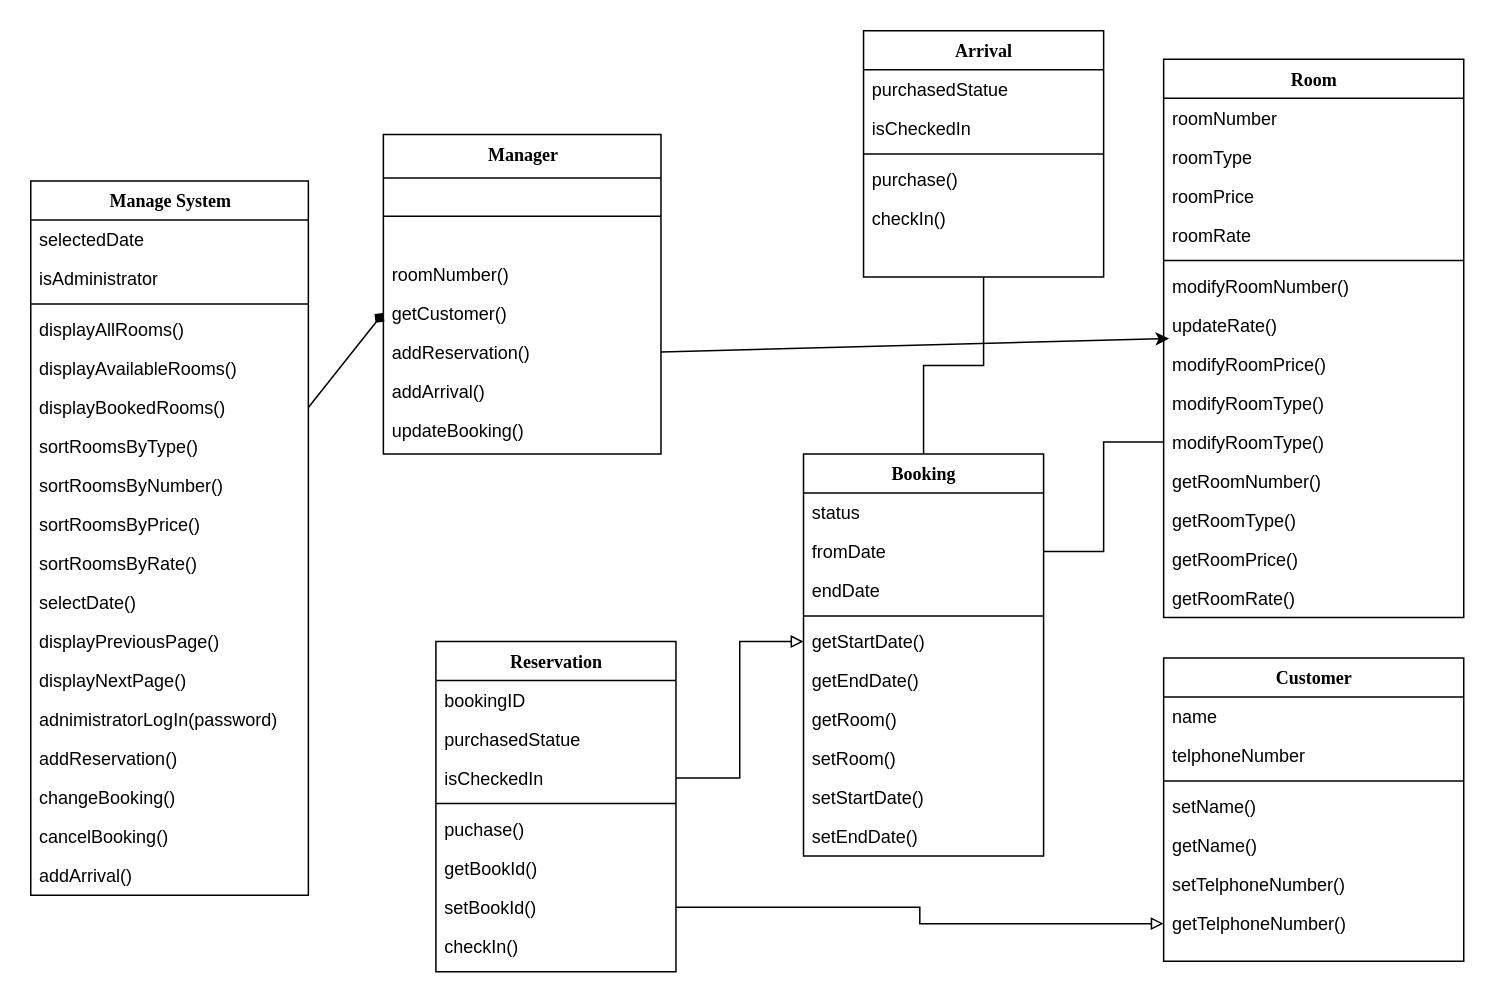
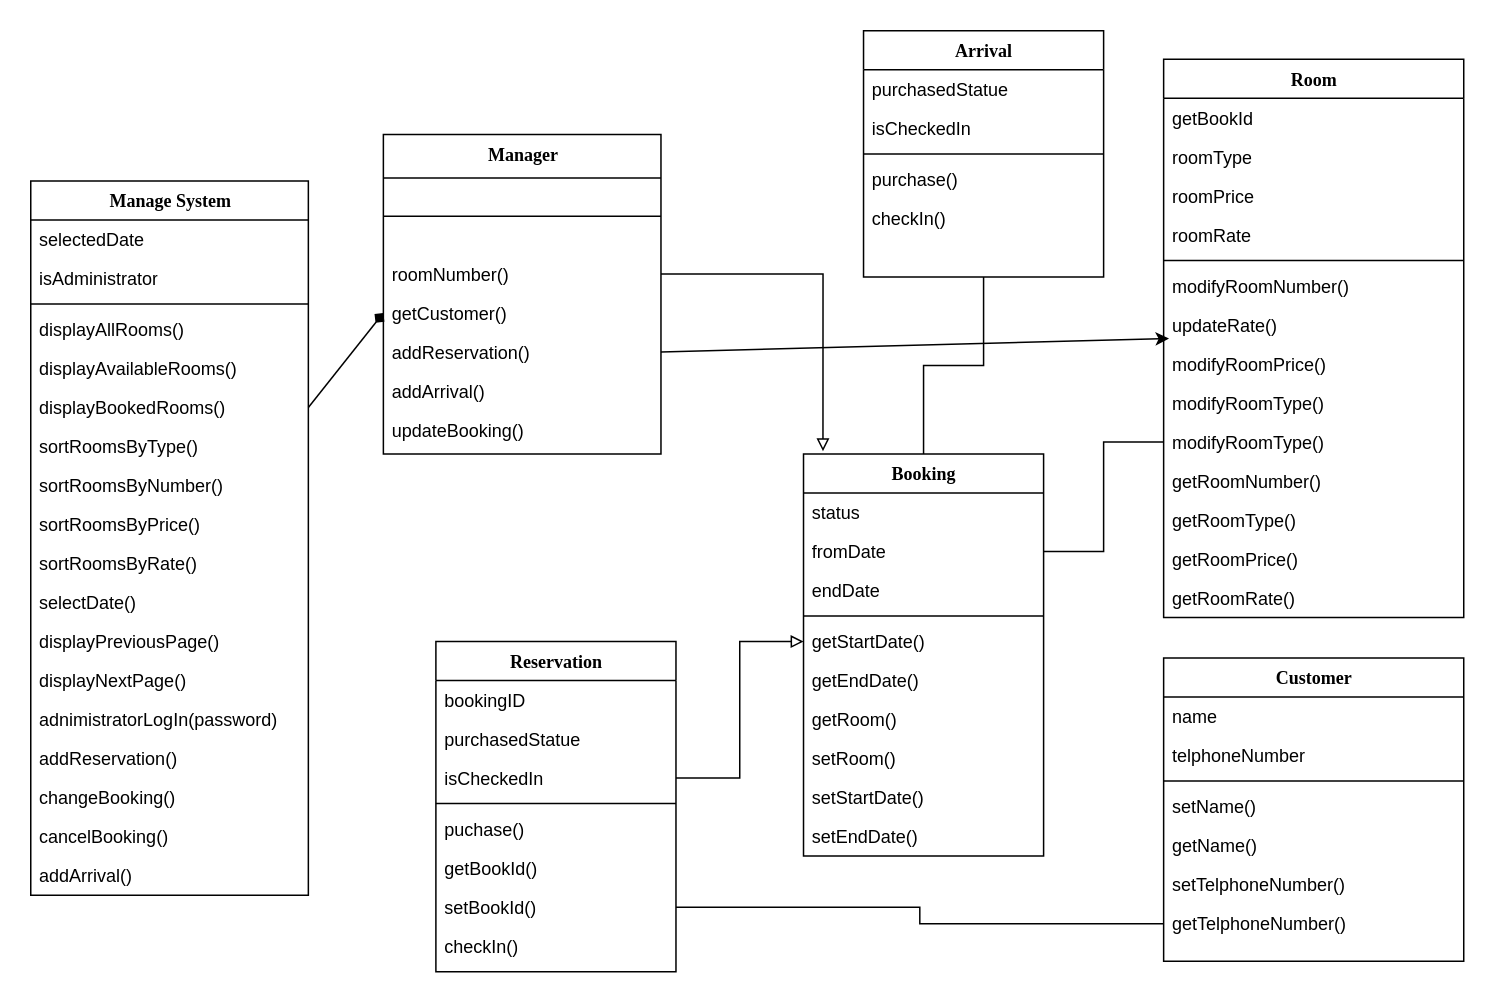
node "roomNumber": label "roomNumber" -> "getBookId"
edge "roomNumber()" -> "Booking": added
edge "setBookId()" -> "getTelphoneNumber()": arrowhead block -> none
